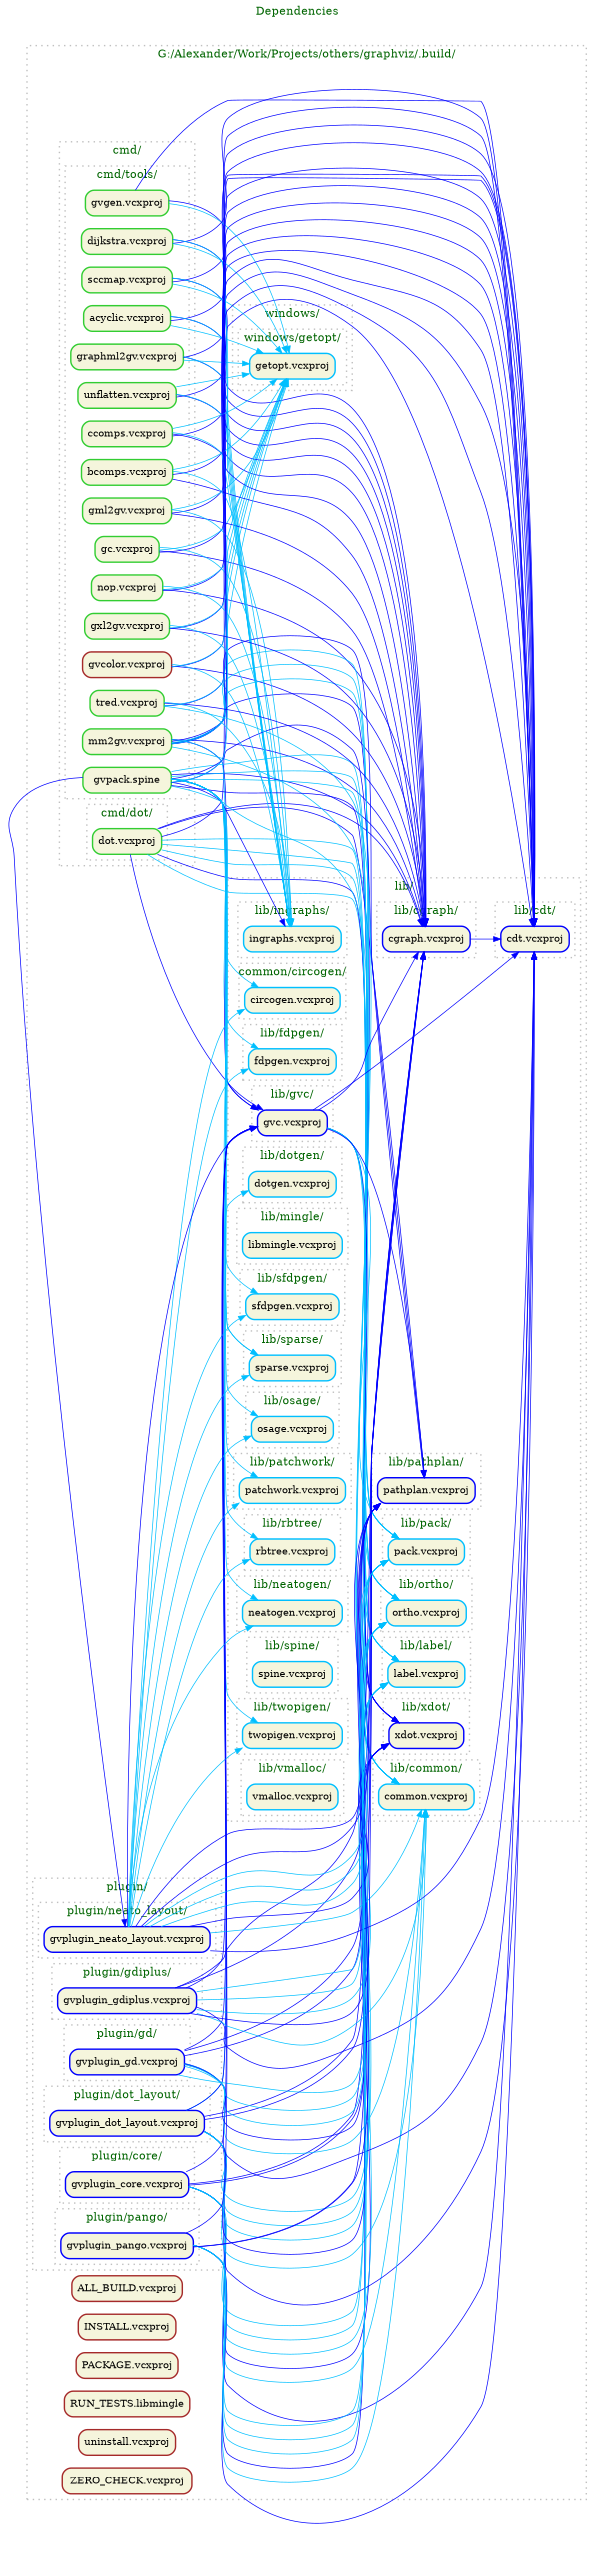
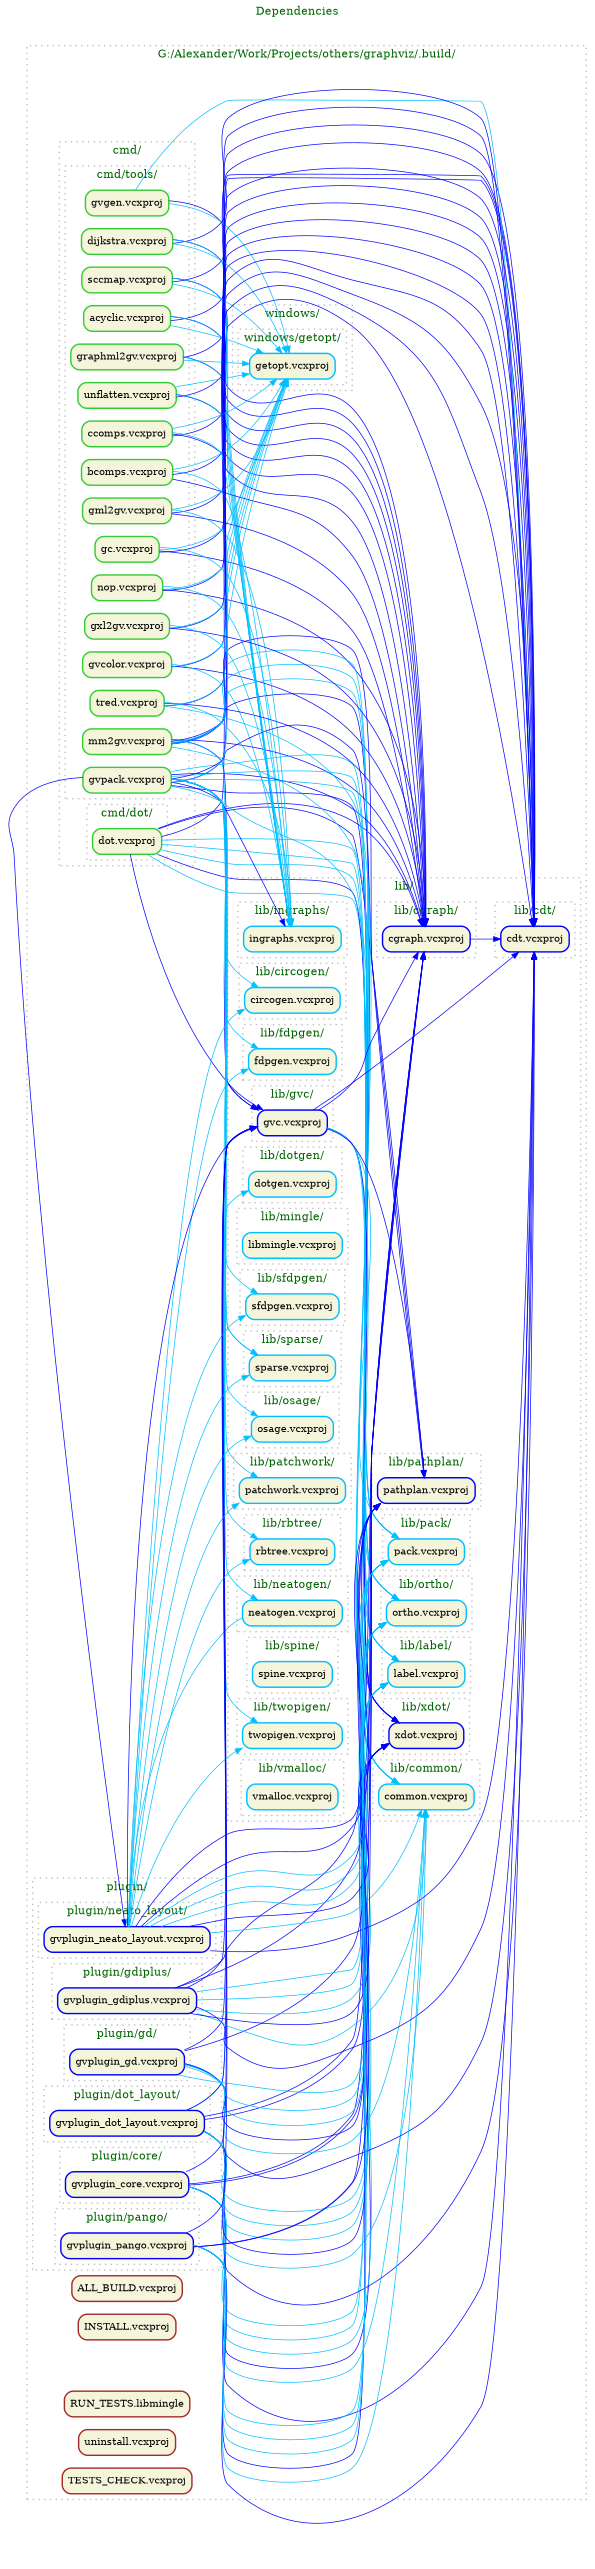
edge "gvgen.vcxproj" -> "cdt.vcxproj": color blue -> deepskyblue
node "gvcolor.vcxproj": color brown -> limegreen
node "gvpack.spine": label "gvpack.spine" -> "gvpack.vcxproj"
cluster "common/circogen/": label "common/circogen/" -> "lib/circogen/"
edge "gvplugin_neato_layout.vcxproj" -> "neatogen.vcxproj": reversed
edge "gvplugin_gd.vcxproj" -> "pathplan.vcxproj": removed
node "PACKAGE.vcxproj": removed
node "ZERO_CHECK.vcxproj": label "ZERO_CHECK.vcxproj" -> "TESTS_CHECK.vcxproj"
